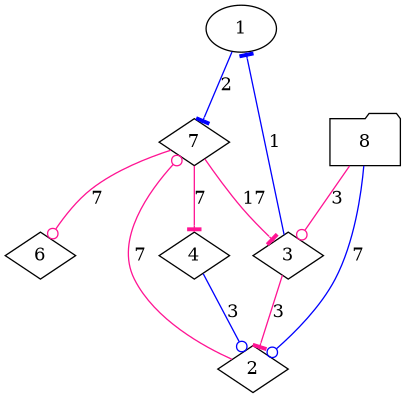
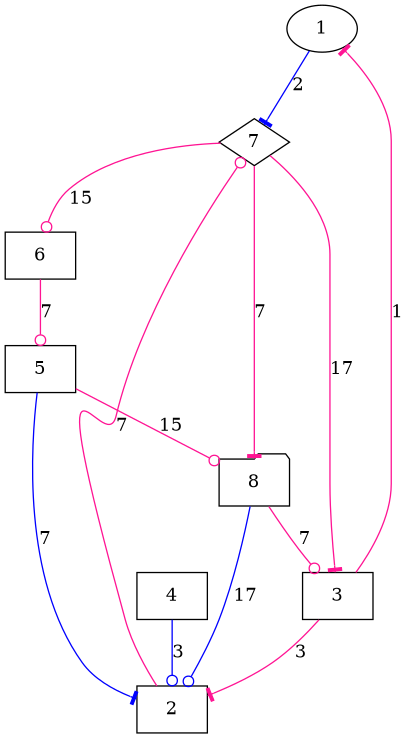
edge "3" -> "1": color blue -> deeppink
edge "7" -> "4": now "7" -> "8"
edge "7" -> "6": label "7" -> "15"
edge "8" -> "3": label "3" -> "7"
node "6": shape diamond -> box
node "4": shape diamond -> box
node "3": shape diamond -> box
edge "8" -> "2": label "7" -> "17"
node "5": added
node "2": shape diamond -> box
